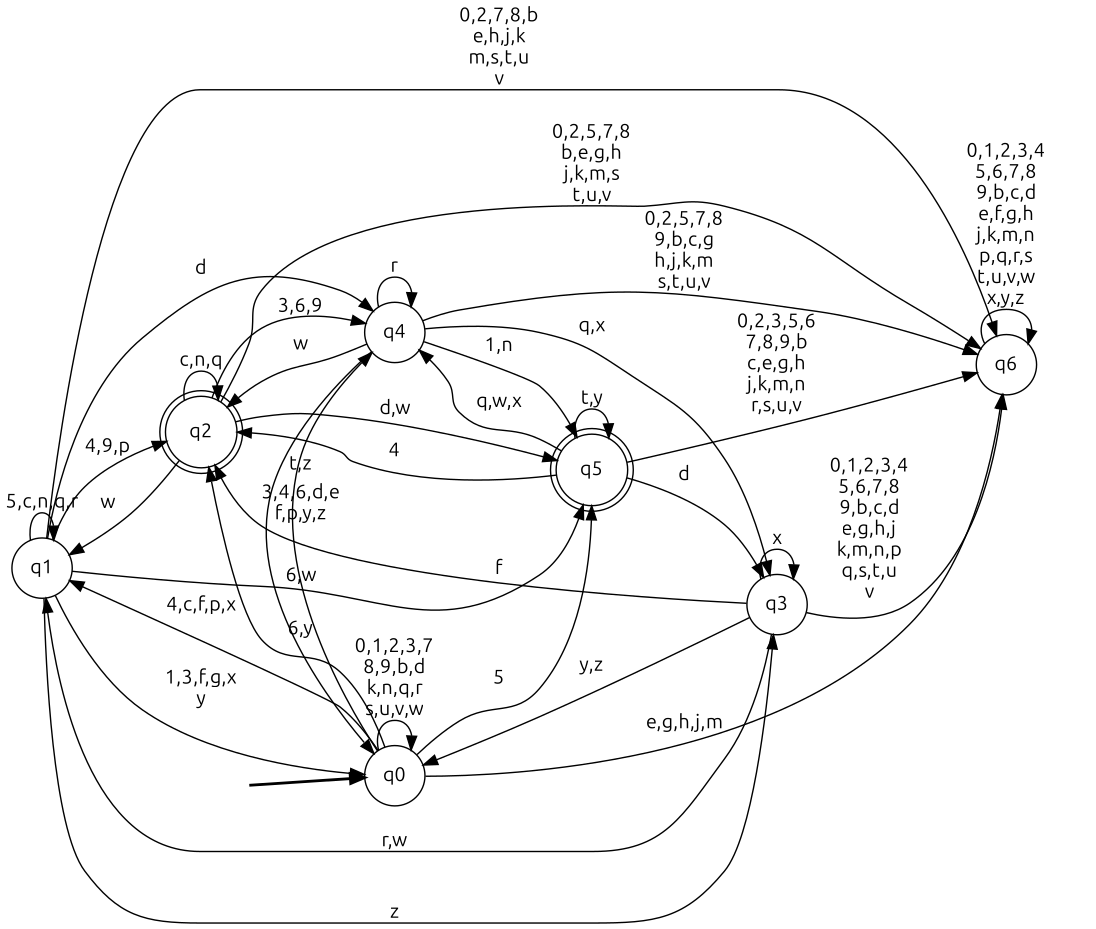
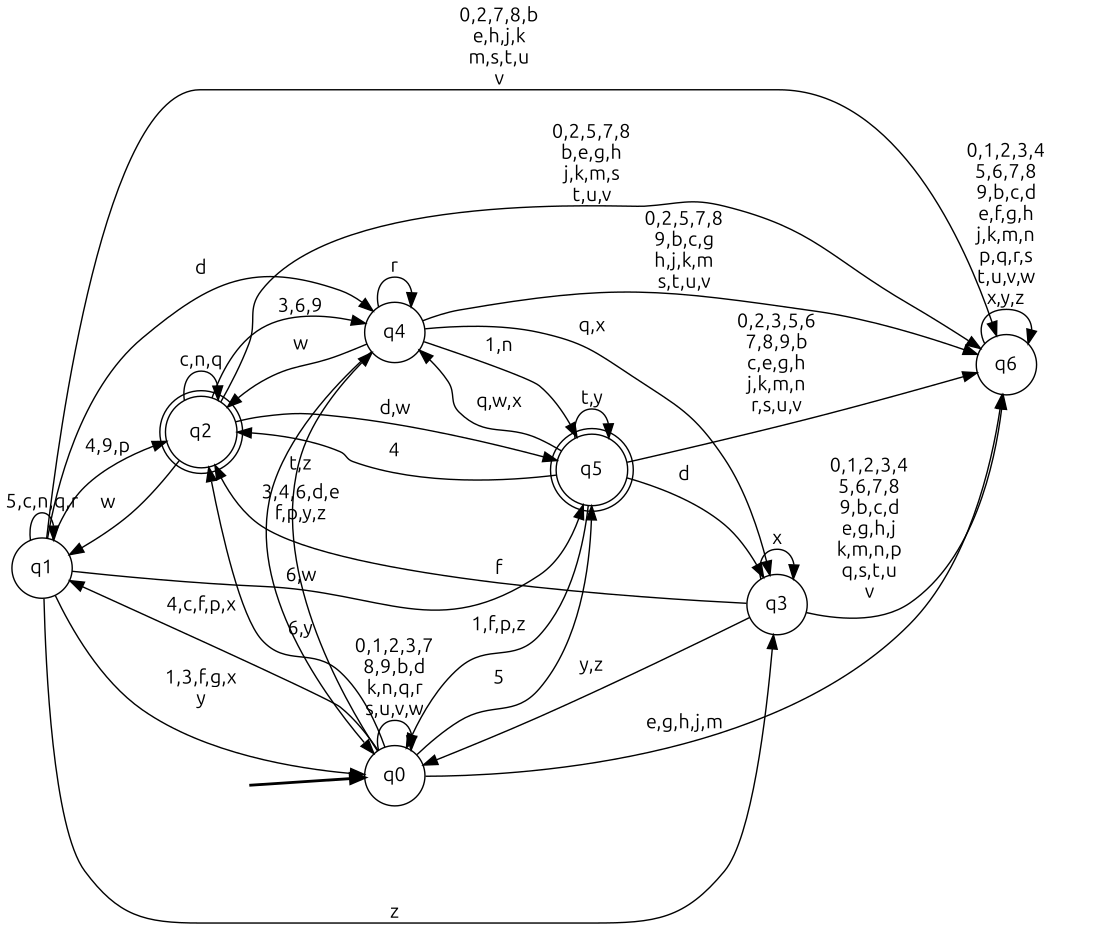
edge "q5" -> "q0": added, label "1,f,p,z"
edge "q3" -> "q1": removed, label "r,w"
